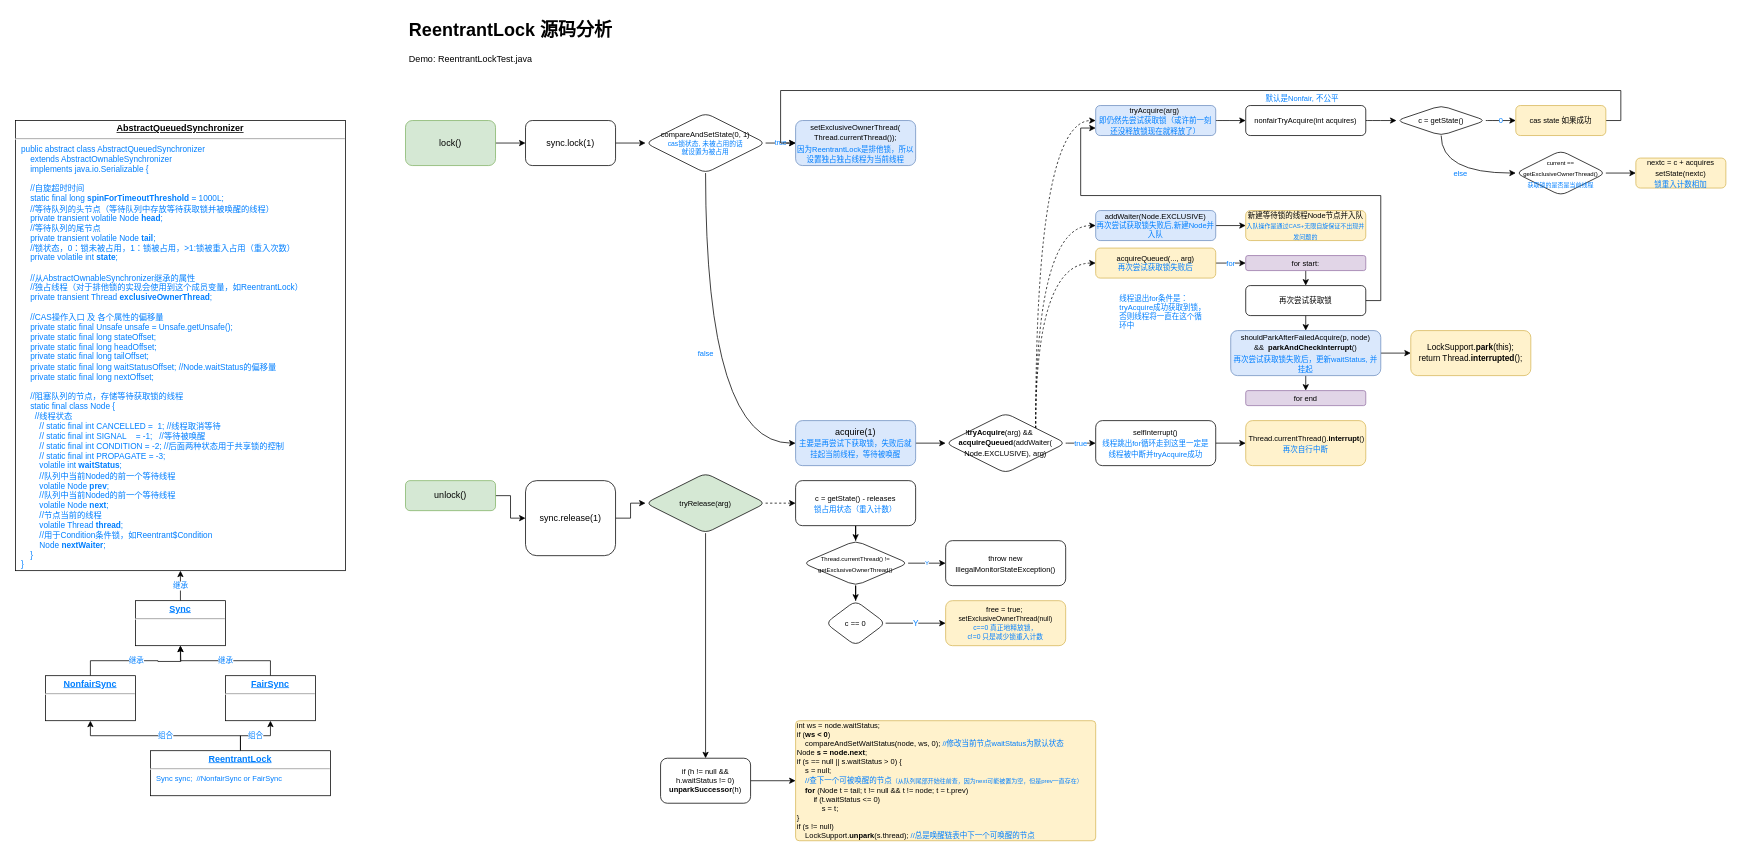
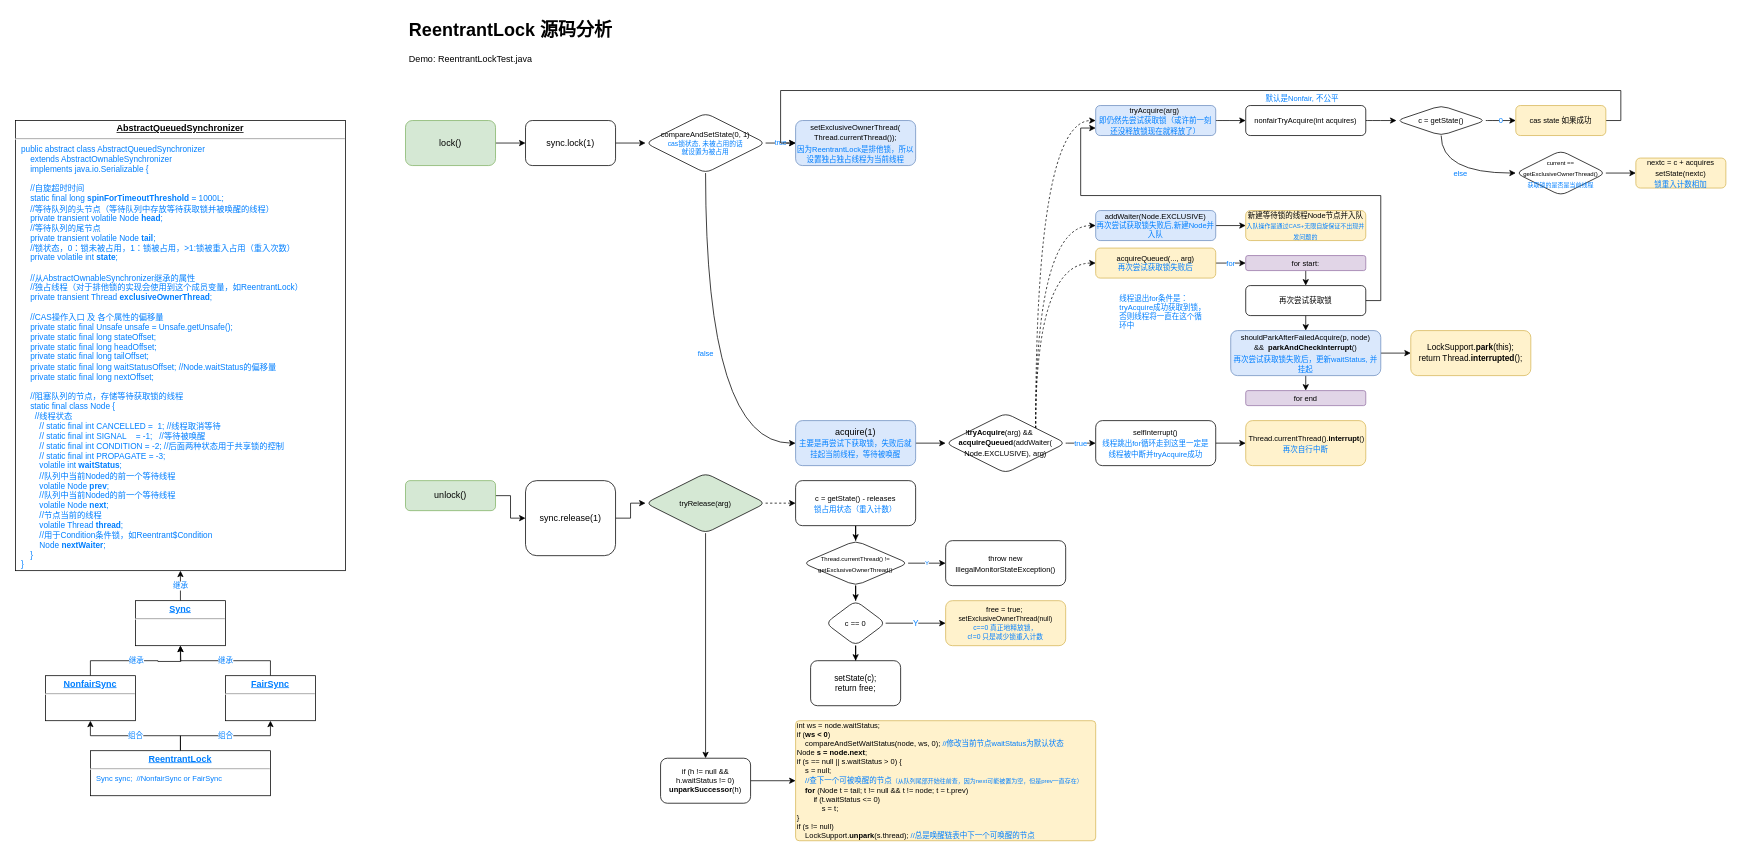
edge "c == 0" -> "setState(c); return free;": added
node "setState(c); return free;": added
node "ReentrantLock Sync sync; //NonfairSync or FairSync": moved (240, 773) -> (180, 773)
